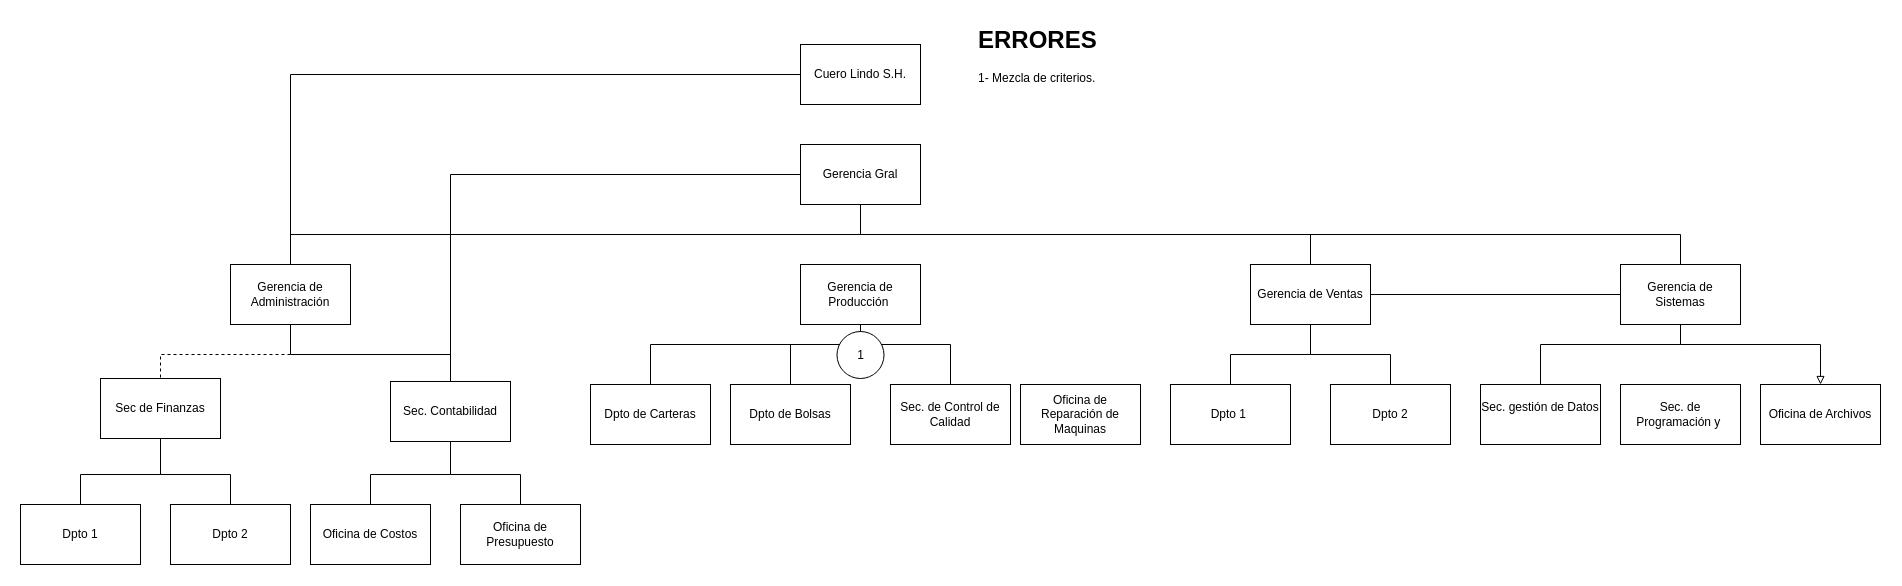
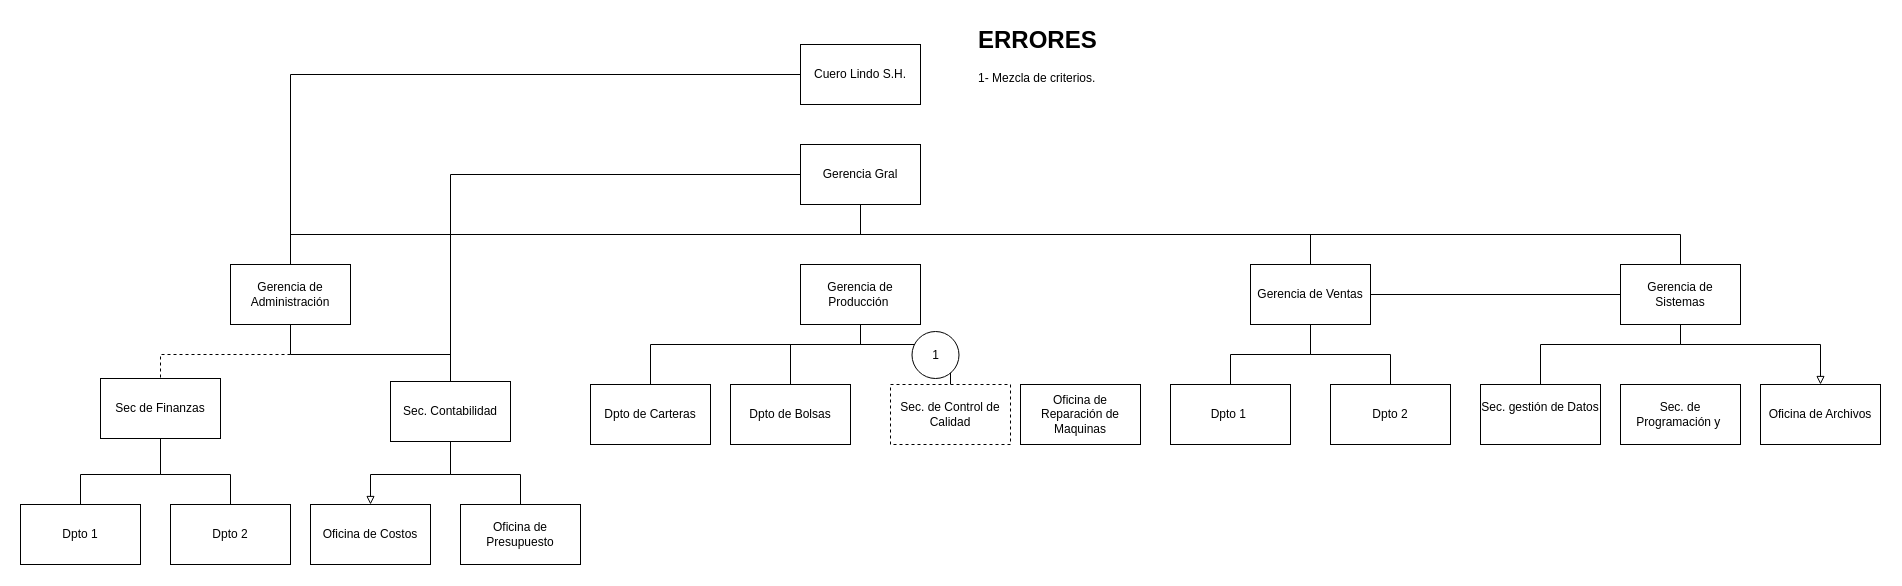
node "1": moved (861, 355) -> (936, 355)
node "Sec. de Control de Calidad": style solid -> dashed
edge "Sec. Contabilidad" -- "Oficina de Costos": arrowhead none -> block
